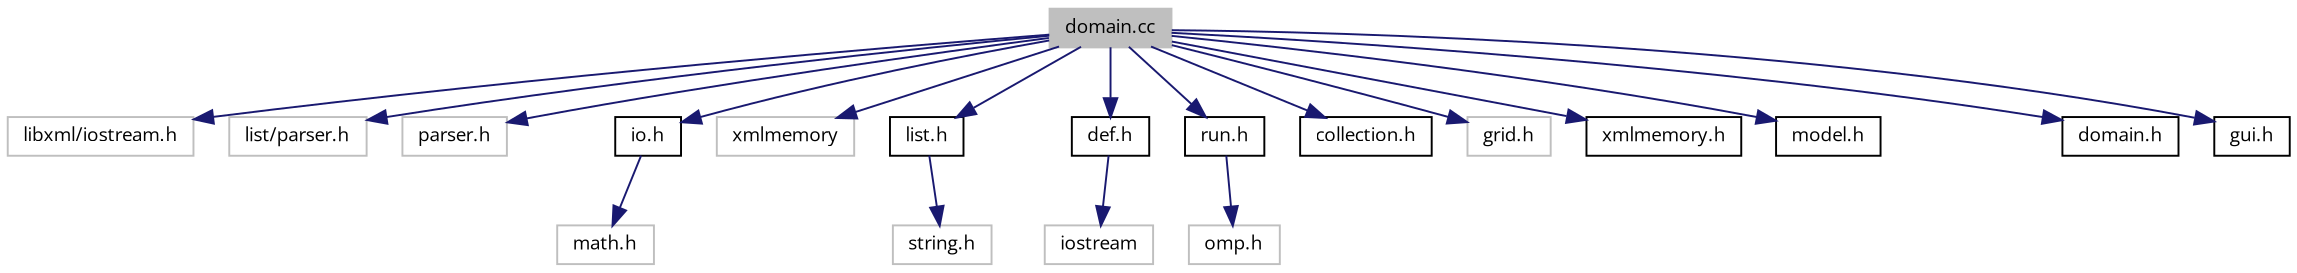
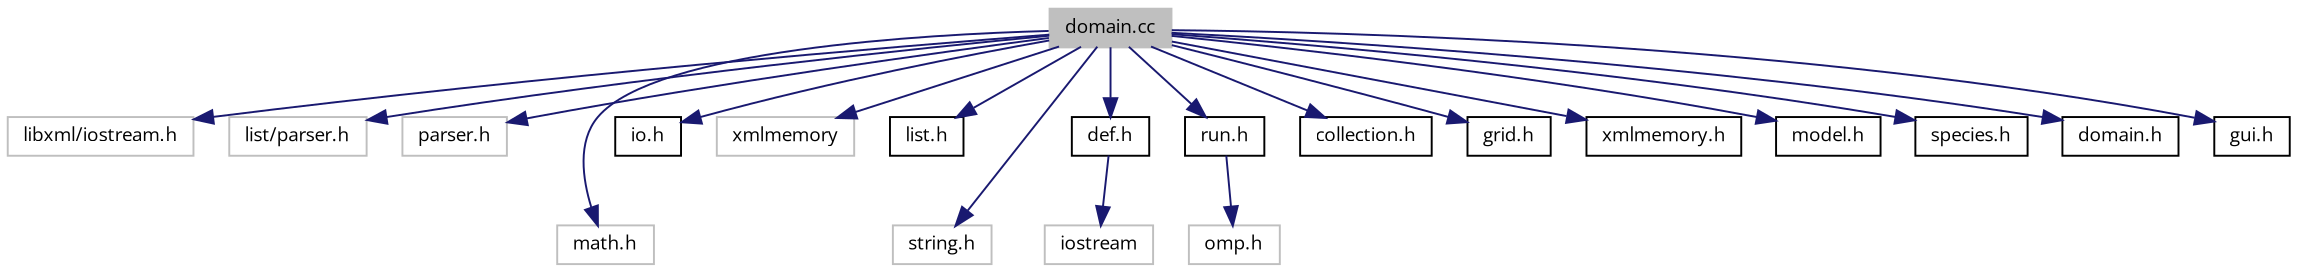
node "grid.h": color grey75 -> black
node "species.h": added
edge "list.h" -> "string.h": now "domain.cc" -> "string.h"
edge "io.h" -> "math.h": now "domain.cc" -> "math.h"
